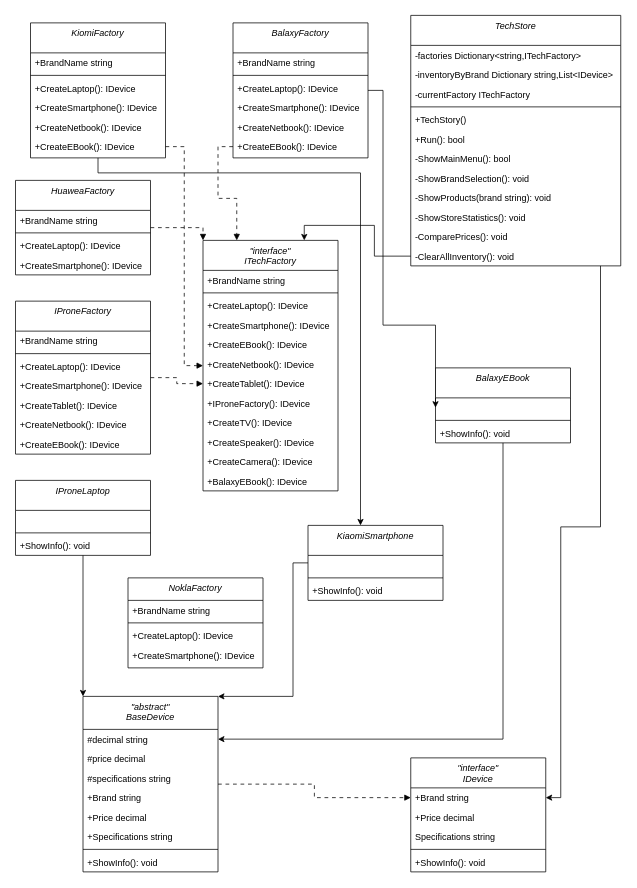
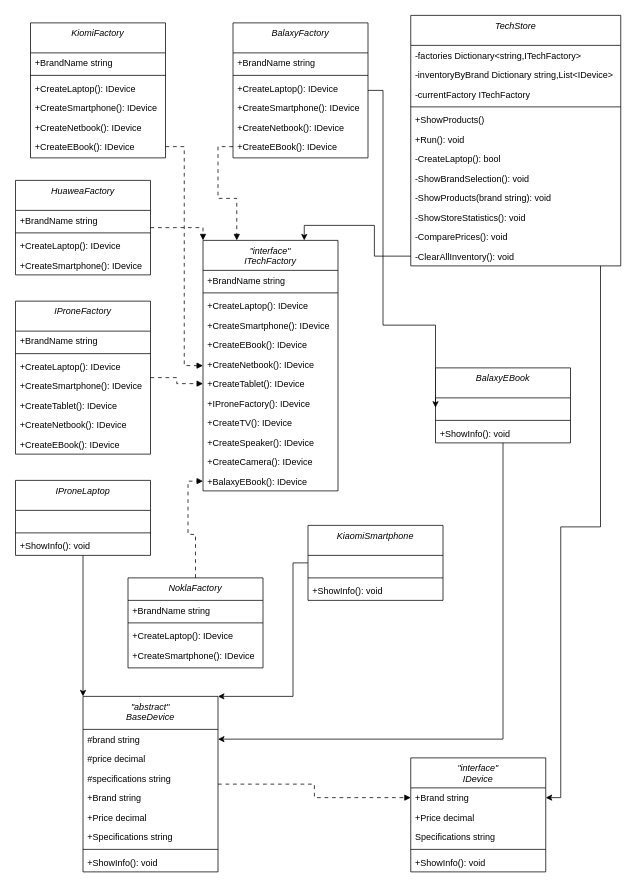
node "+TechStory()": label "+TechStory()" -> "+ShowProducts()"
node "+Run(): bool": label "+Run(): bool" -> "+Run(): void"
node "-ShowMainMenu(): bool": label "-ShowMainMenu(): bool" -> "-CreateLaptop(): bool"
edge "KiomiFactory" -> "KiaomiSmartphone": removed
edge "NoklaFactory" -> "+BalaxyEBook(): IDevice": added
node "#decimal string": label "#decimal string" -> "#brand string"
